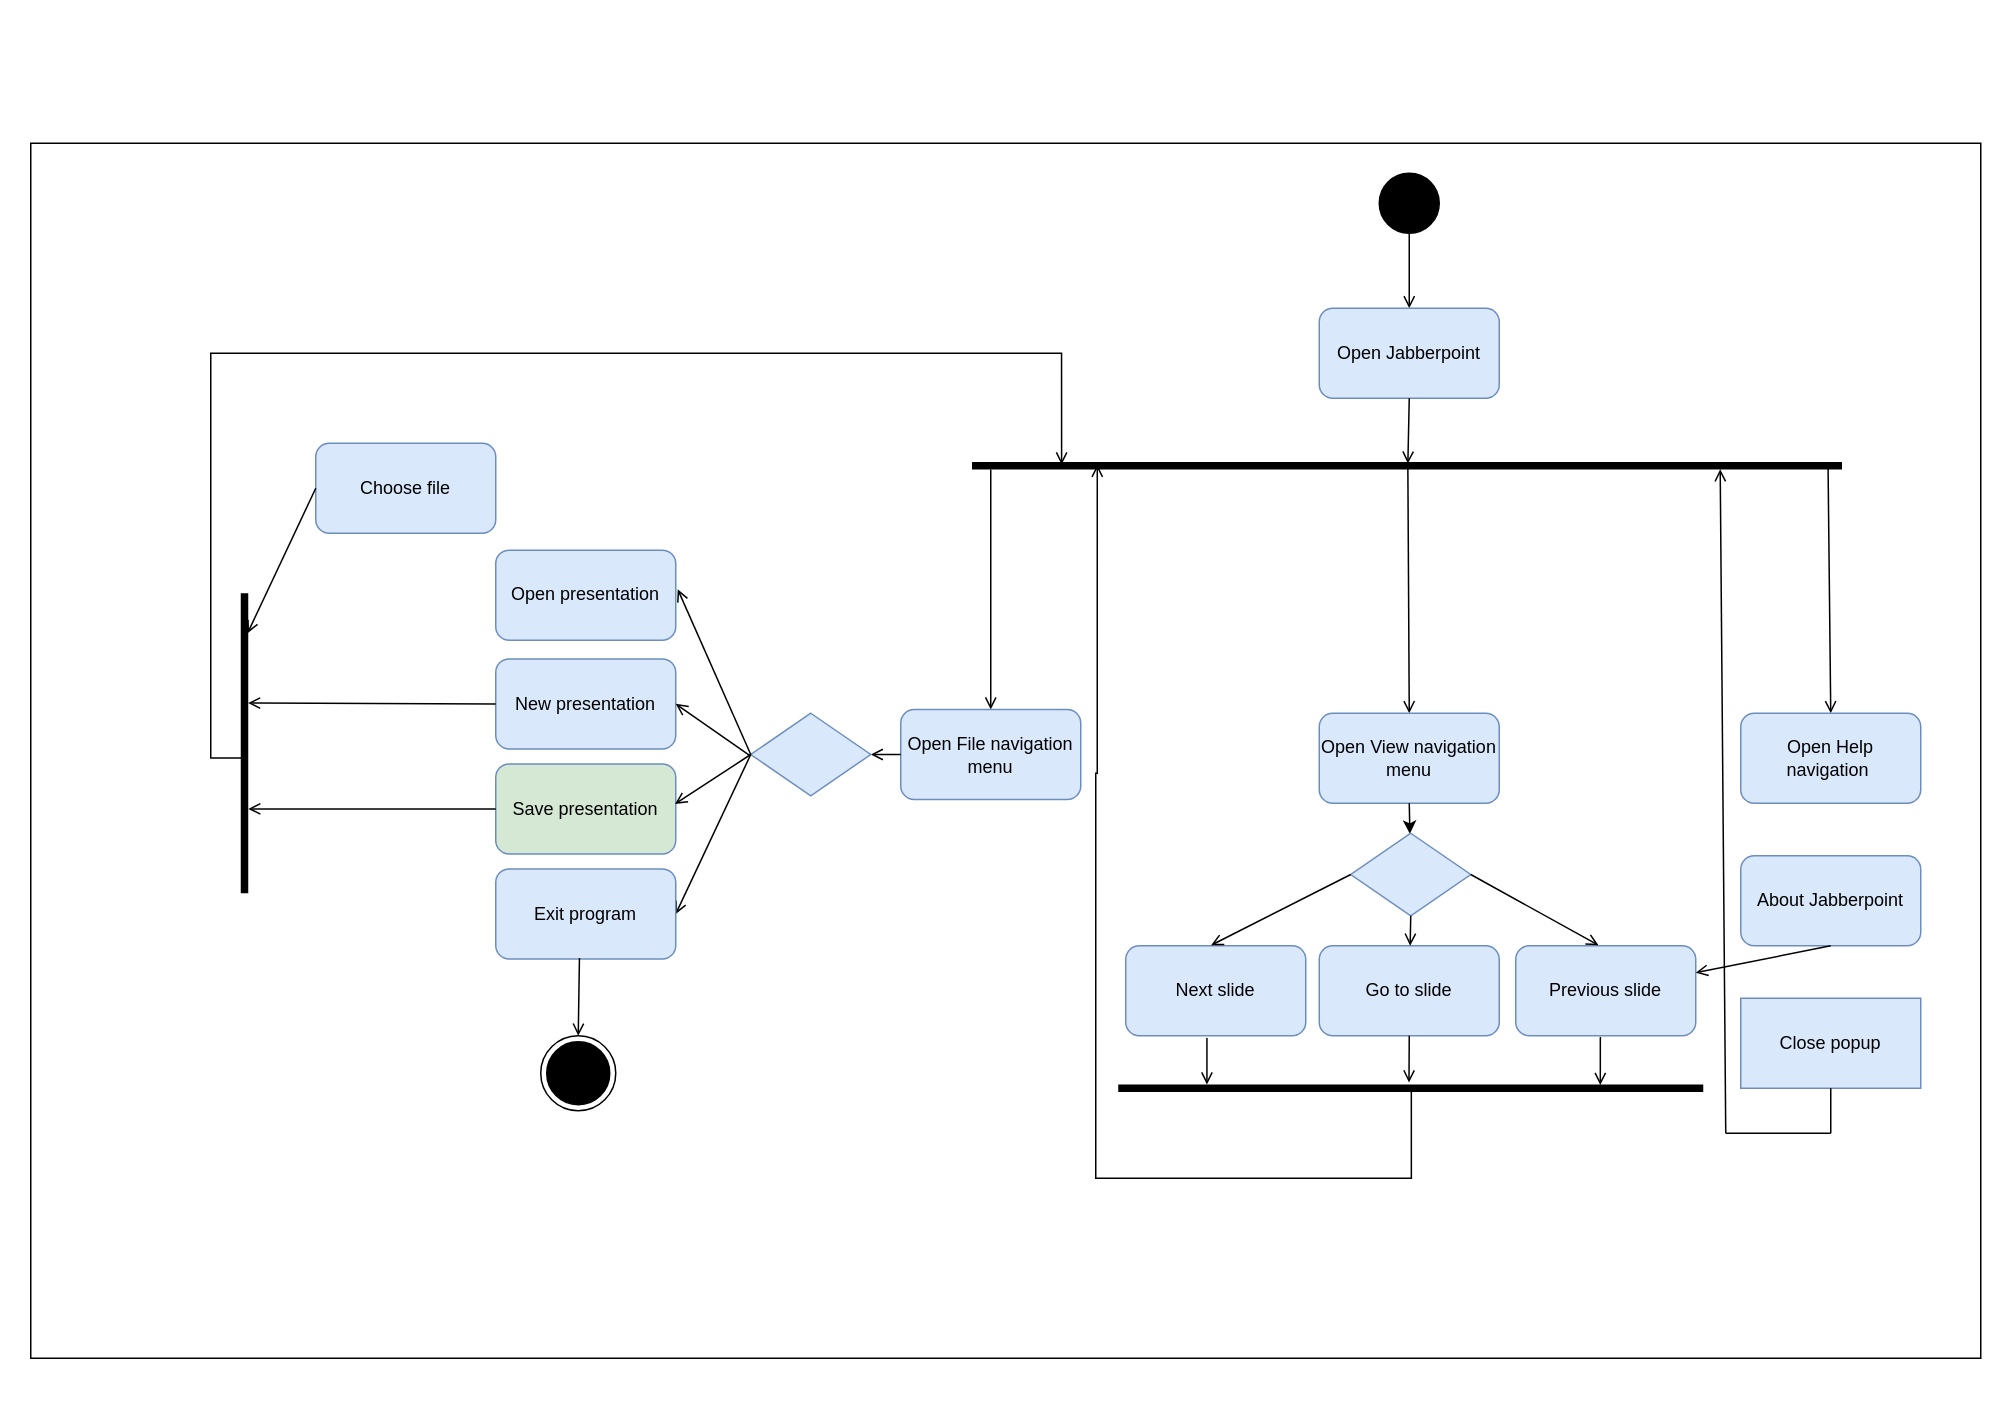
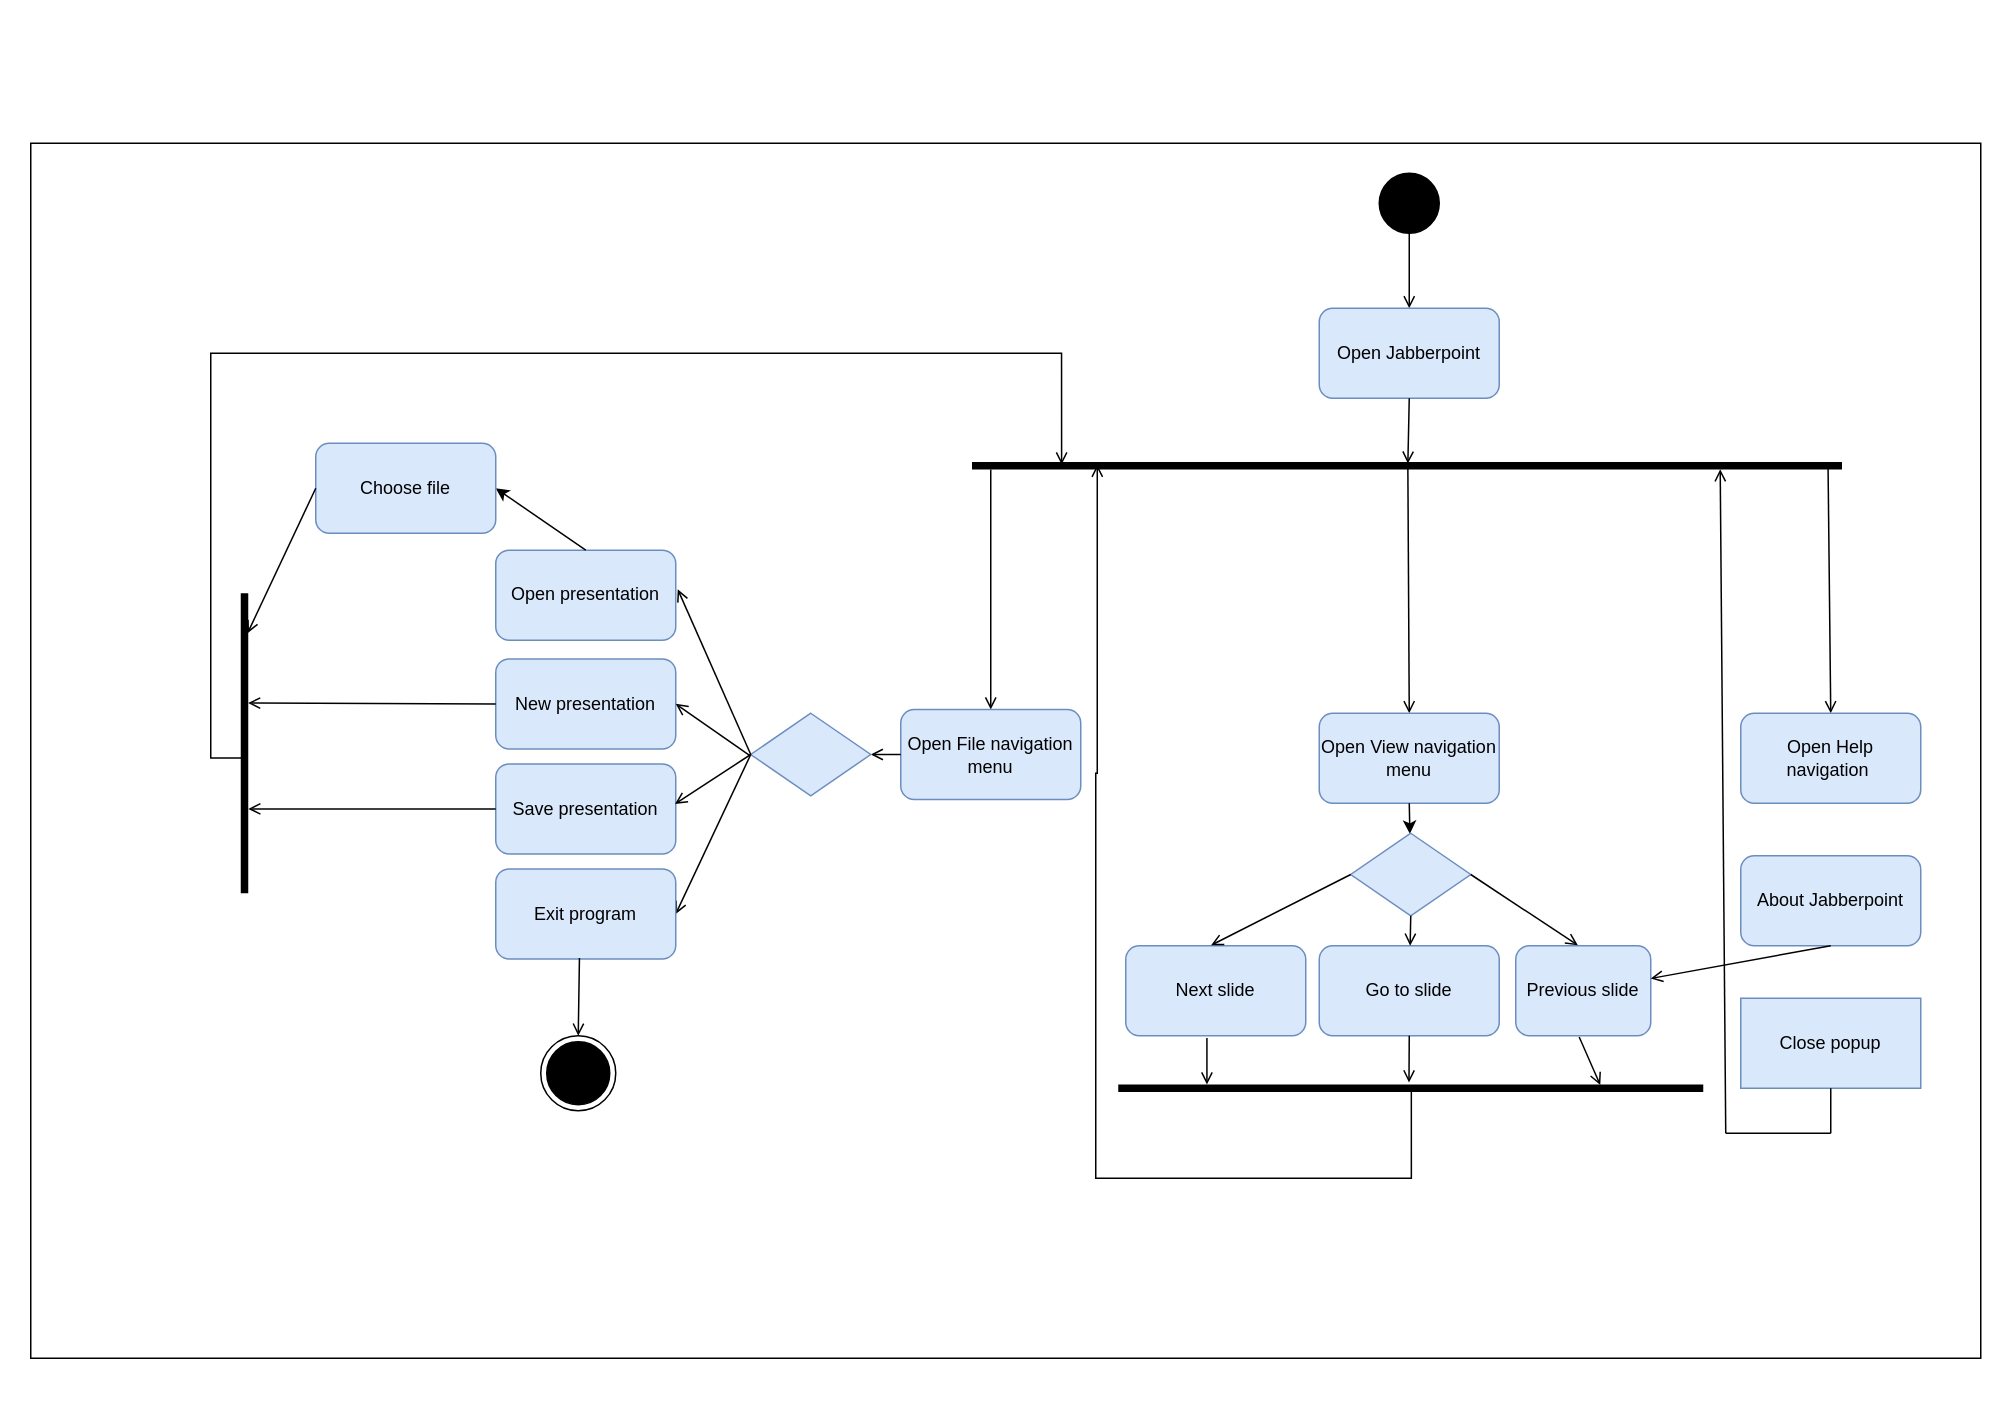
edge "Open presentation" -> "Choose file": added
node "Save presentation": fillcolor #d5e8d4 -> #dae8fc
node "Previous slide": size 180x90 -> 135x90
